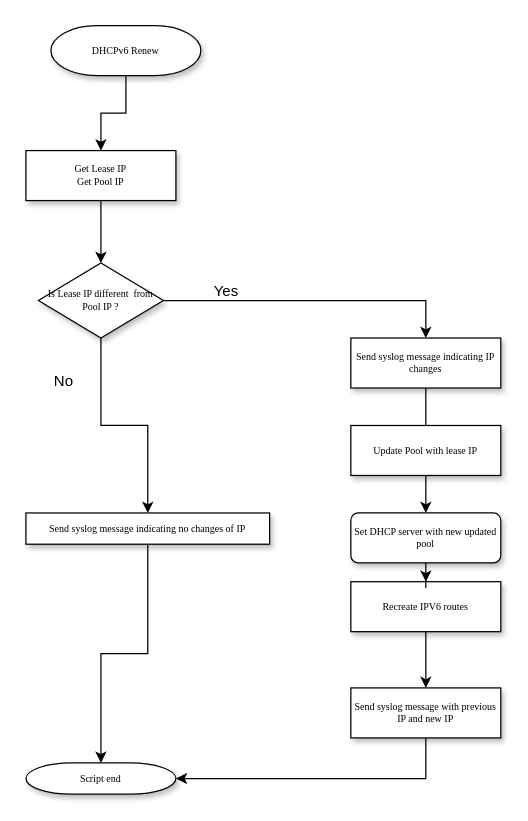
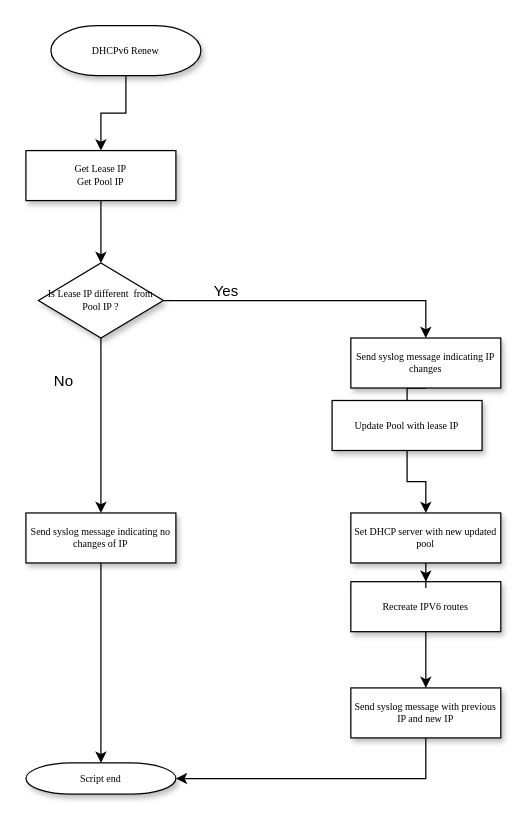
node "Update Pool with lease IP": moved (426, 451) -> (407, 426)
node "Send syslog message indicating no changes of IP": size 244x31 -> 150x50
node "Set DHCP server with new updated pool": shape rounded rectangle -> rectangle
